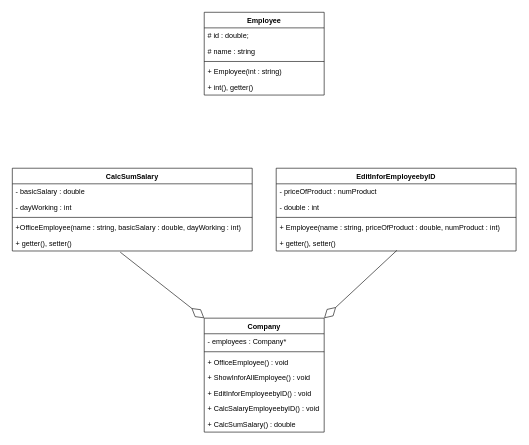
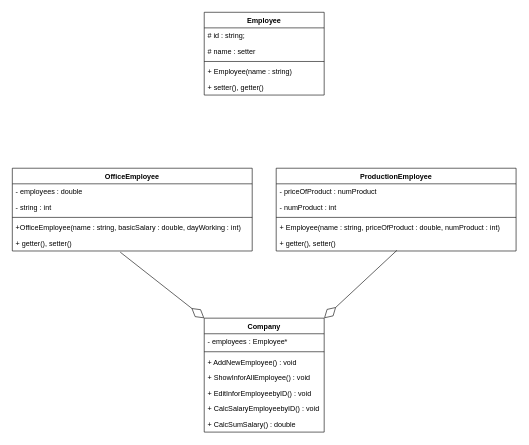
node "# id : double;": label "# id : double;" -> "# id : string;"
node "# name : string": label "# name : string" -> "# name : setter"
node "+ Employee(int : string)": label "+ Employee(int : string)" -> "+ Employee(name : string)"
node "+ int(), getter()": label "+ int(), getter()" -> "+ setter(), getter()"
node "CalcSumSalary": label "CalcSumSalary" -> "OfficeEmployee"
node "EditInforEmployeebyID": label "EditInforEmployeebyID" -> "ProductionEmployee"
node "- basicSalary : double": label "- basicSalary : double" -> "- employees : double"
node "- dayWorking : int": label "- dayWorking : int" -> "- string : int"
node "- double : int": label "- double : int" -> "- numProduct : int"
node "- employees : Company*": label "- employees : Company*" -> "- employees : Employee*"
node "+ OfficeEmployee() : void": label "+ OfficeEmployee() : void" -> "+ AddNewEmployee() : void"
